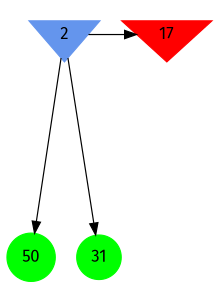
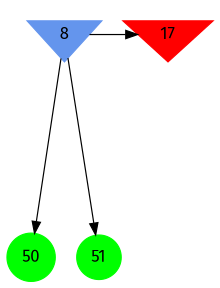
node "2": label "2" -> "8"
node "31": label "31" -> "51"
